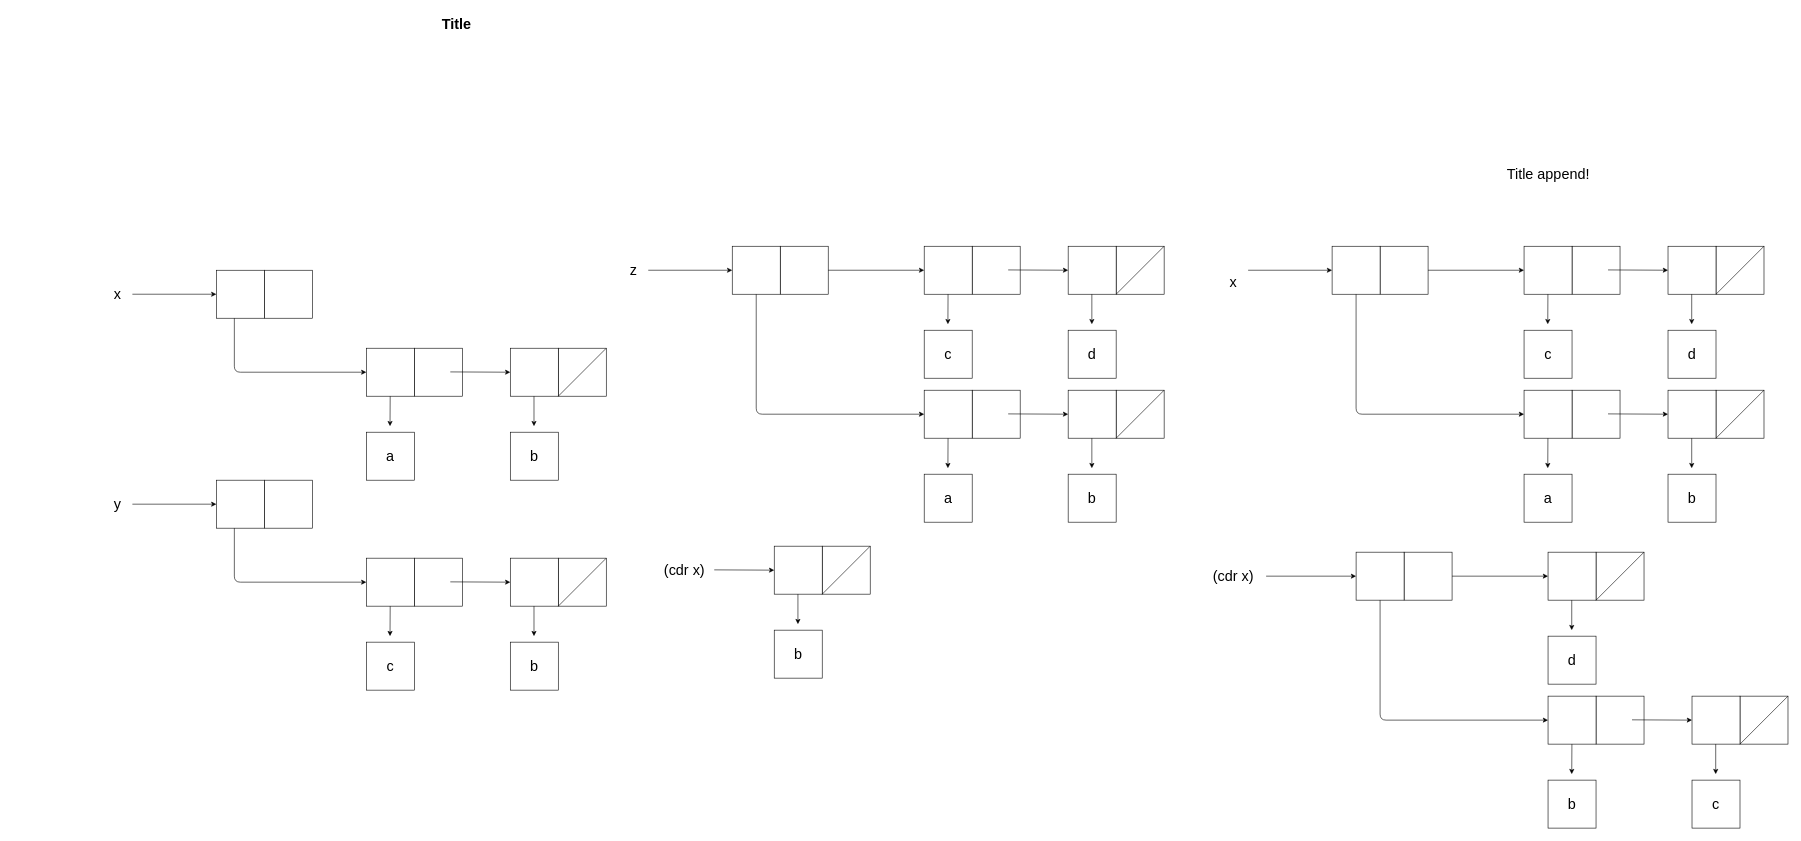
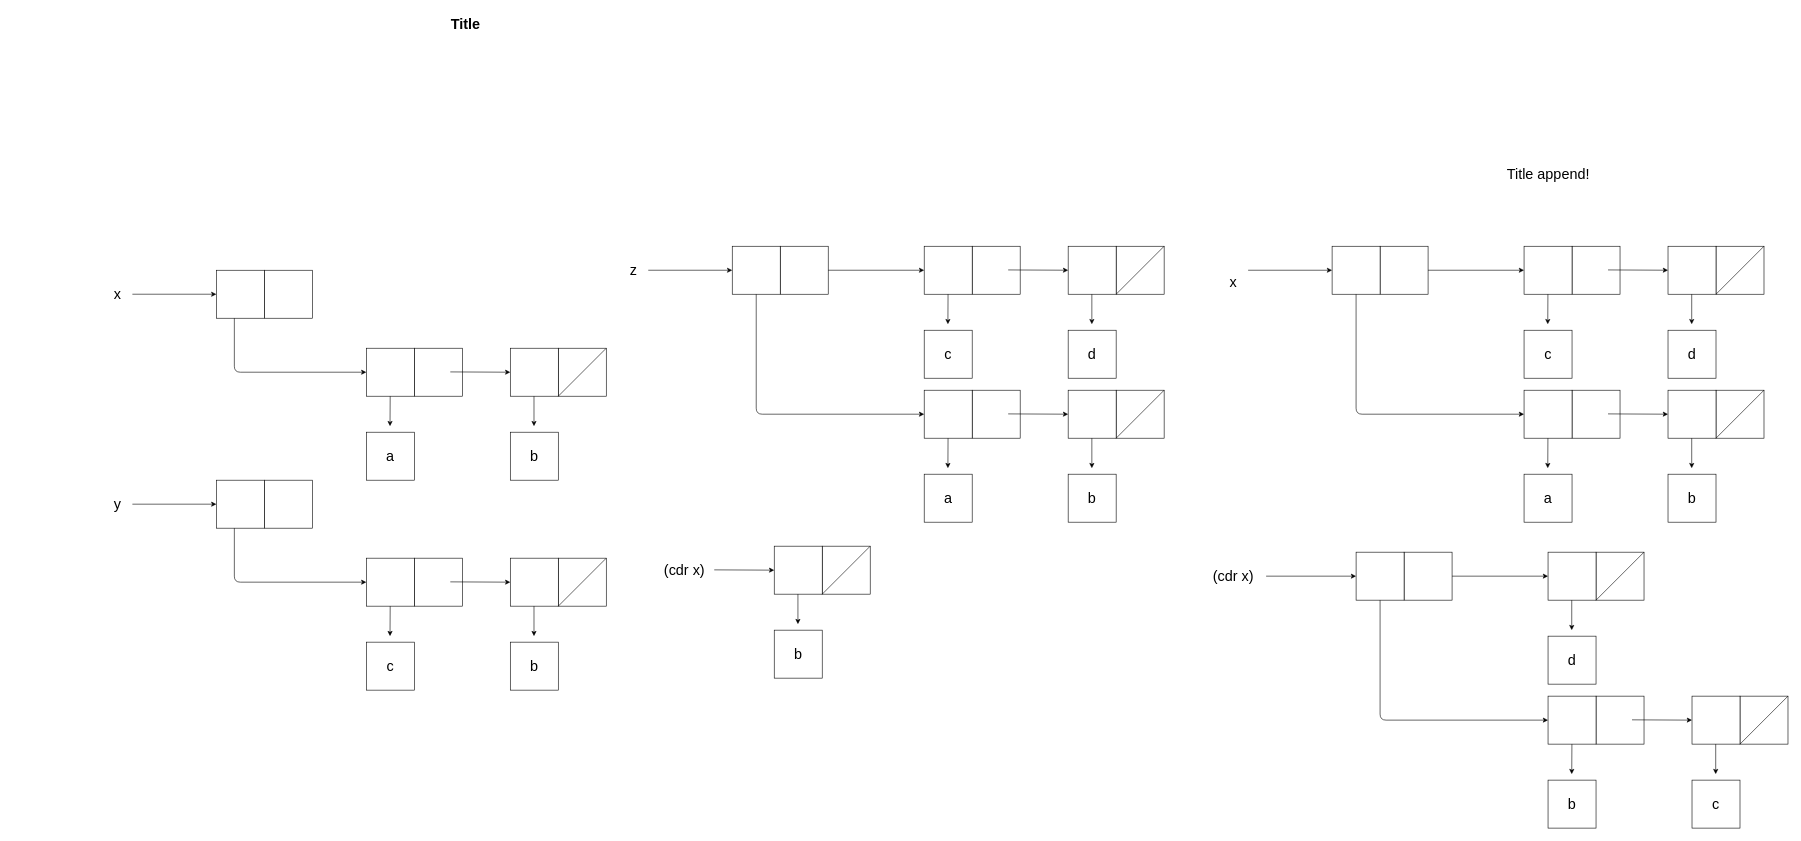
node "Title": moved (456, 24) -> (465, 24)
